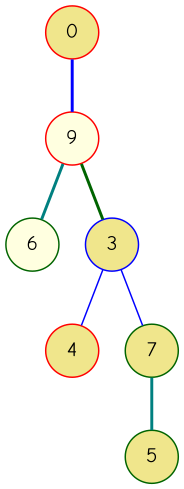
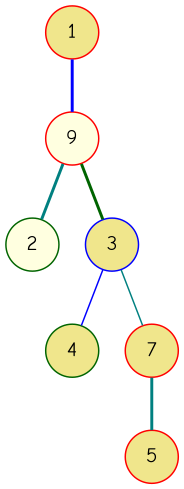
node "0": label "0" -> "1"
node "6": label "6" -> "2"
edge "3" -- "7": color blue -> teal
node "4": color red -> darkgreen
node "7": color darkgreen -> red
node "5": color darkgreen -> red
